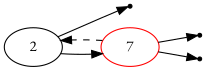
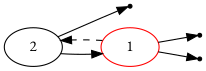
node "7": label "7" -> "1"
